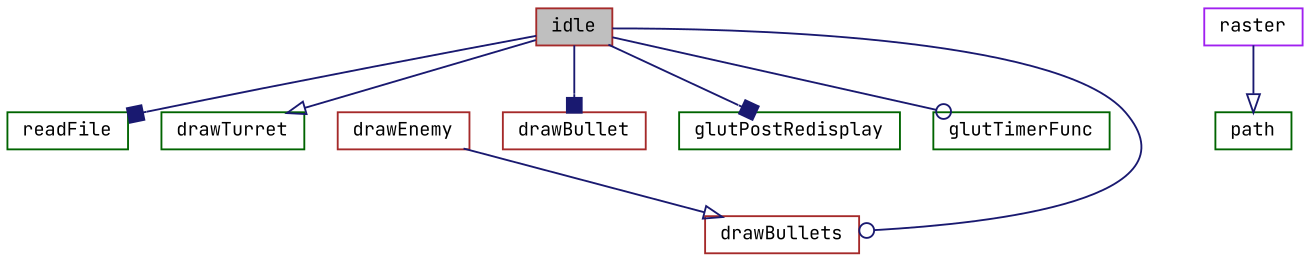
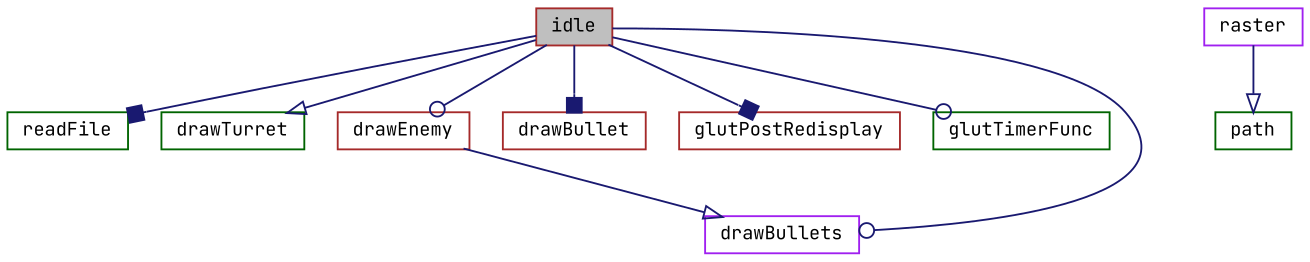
edge "idle" -> "drawEnemy": added
node "glutPostRedisplay": color darkgreen -> brown
node "drawBullets": color brown -> purple
